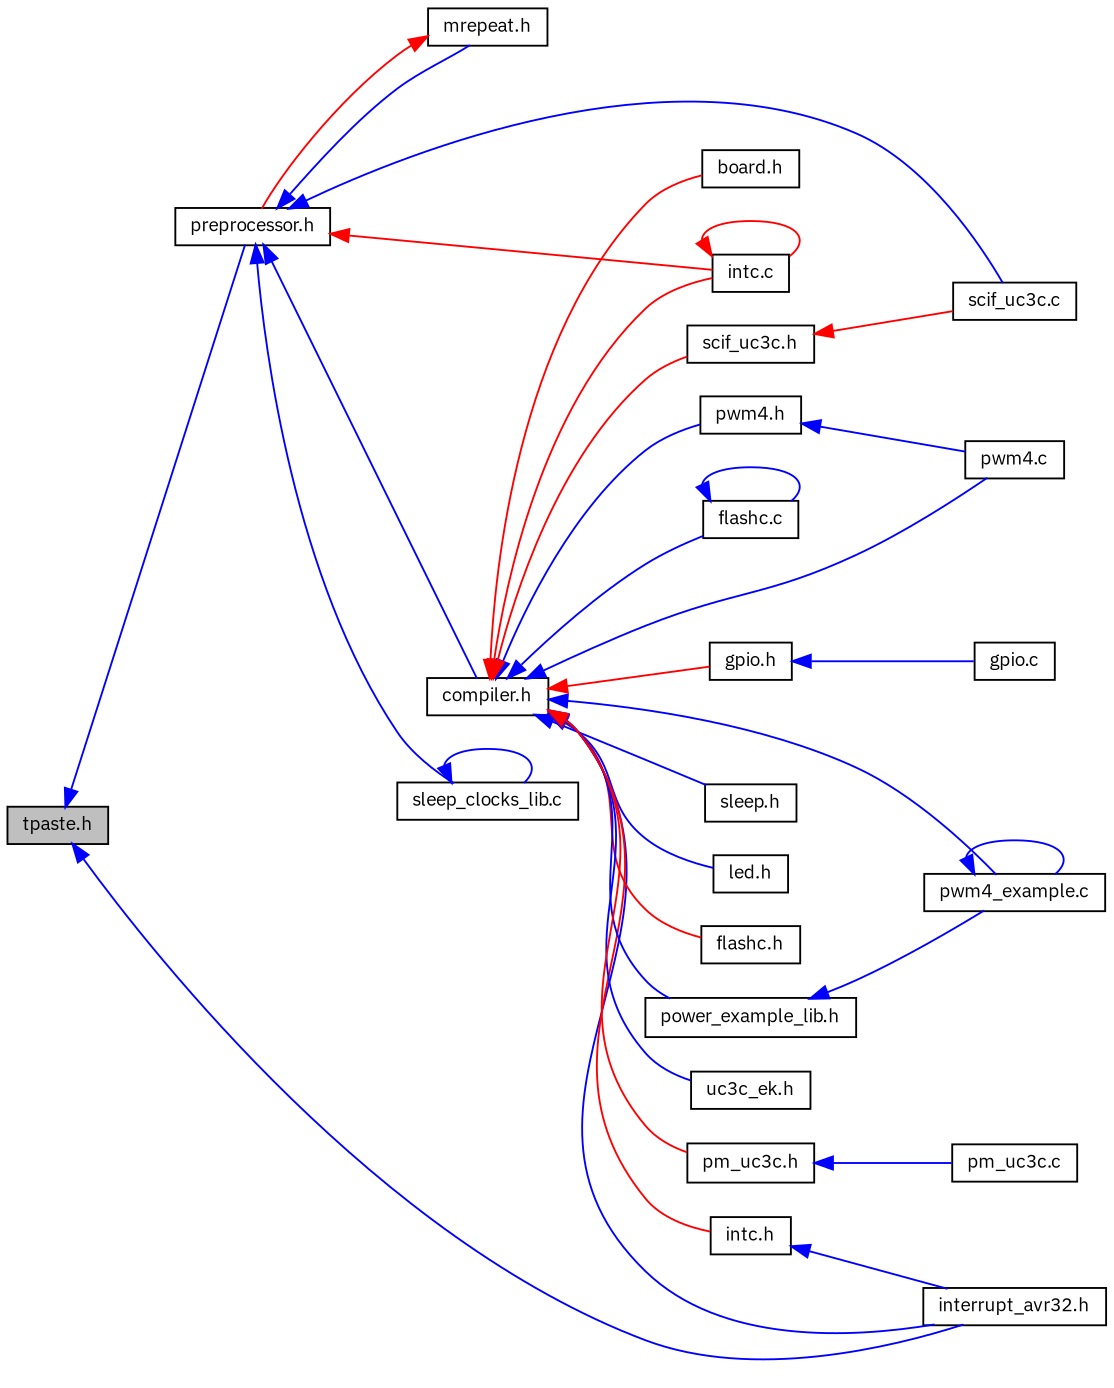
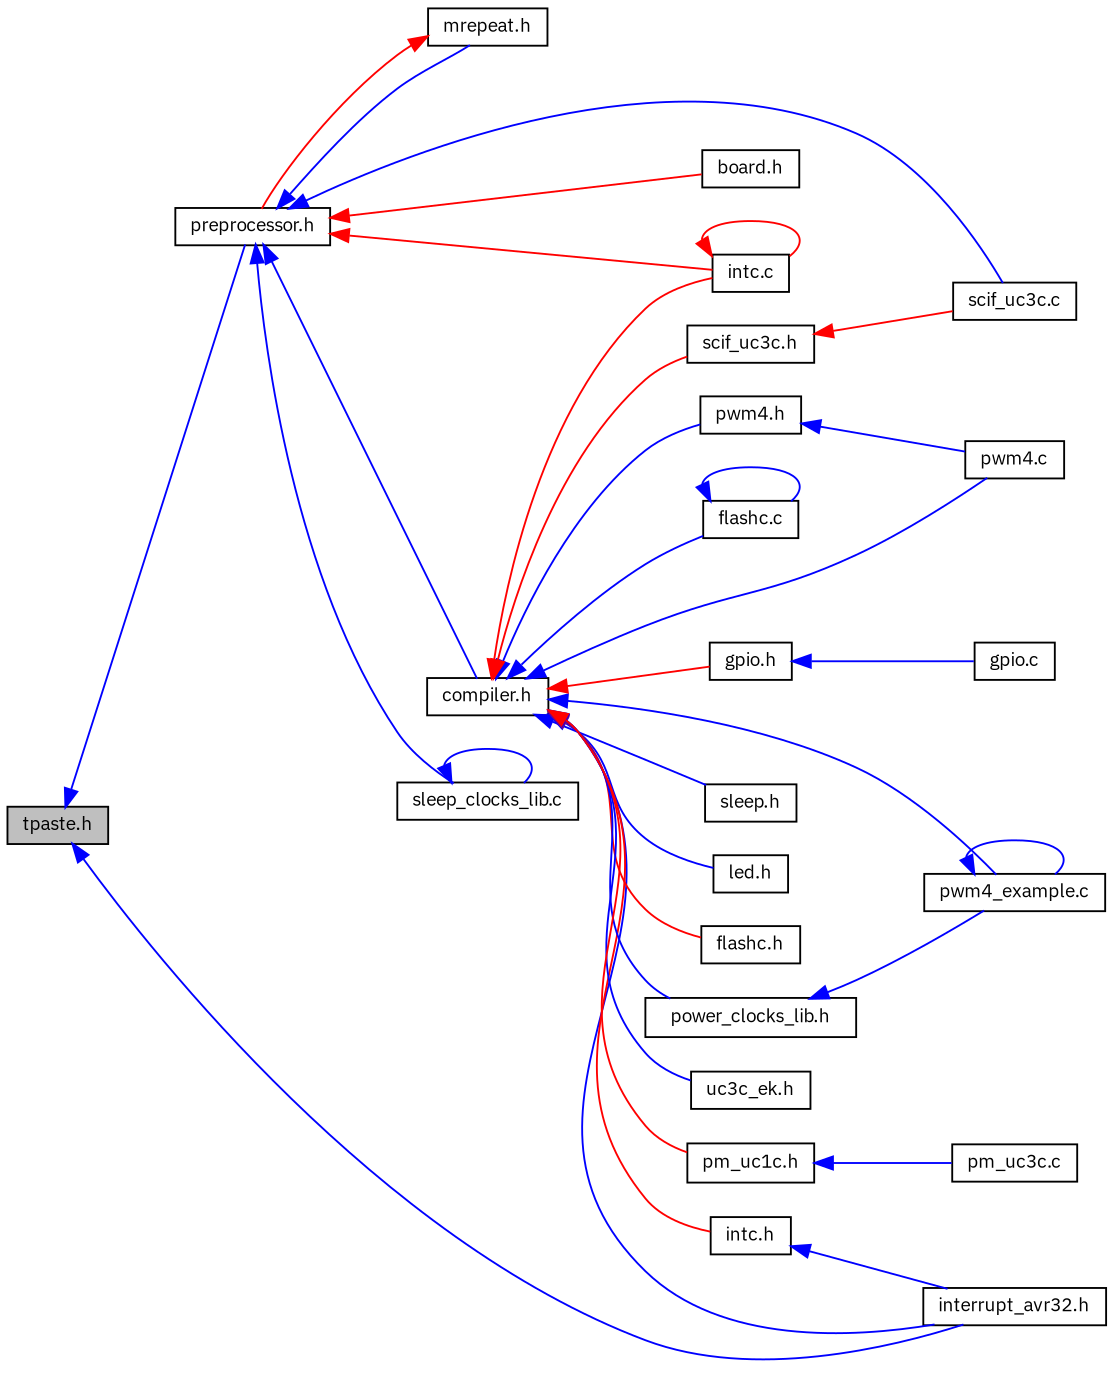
edge "board.h" -> "compiler.h": now "board.h" -> "preprocessor.h"
node "power_example_lib.h": label "power_example_lib.h" -> "power_clocks_lib.h"
node "pm_uc3c.h": label "pm_uc3c.h" -> "pm_uc1c.h"
